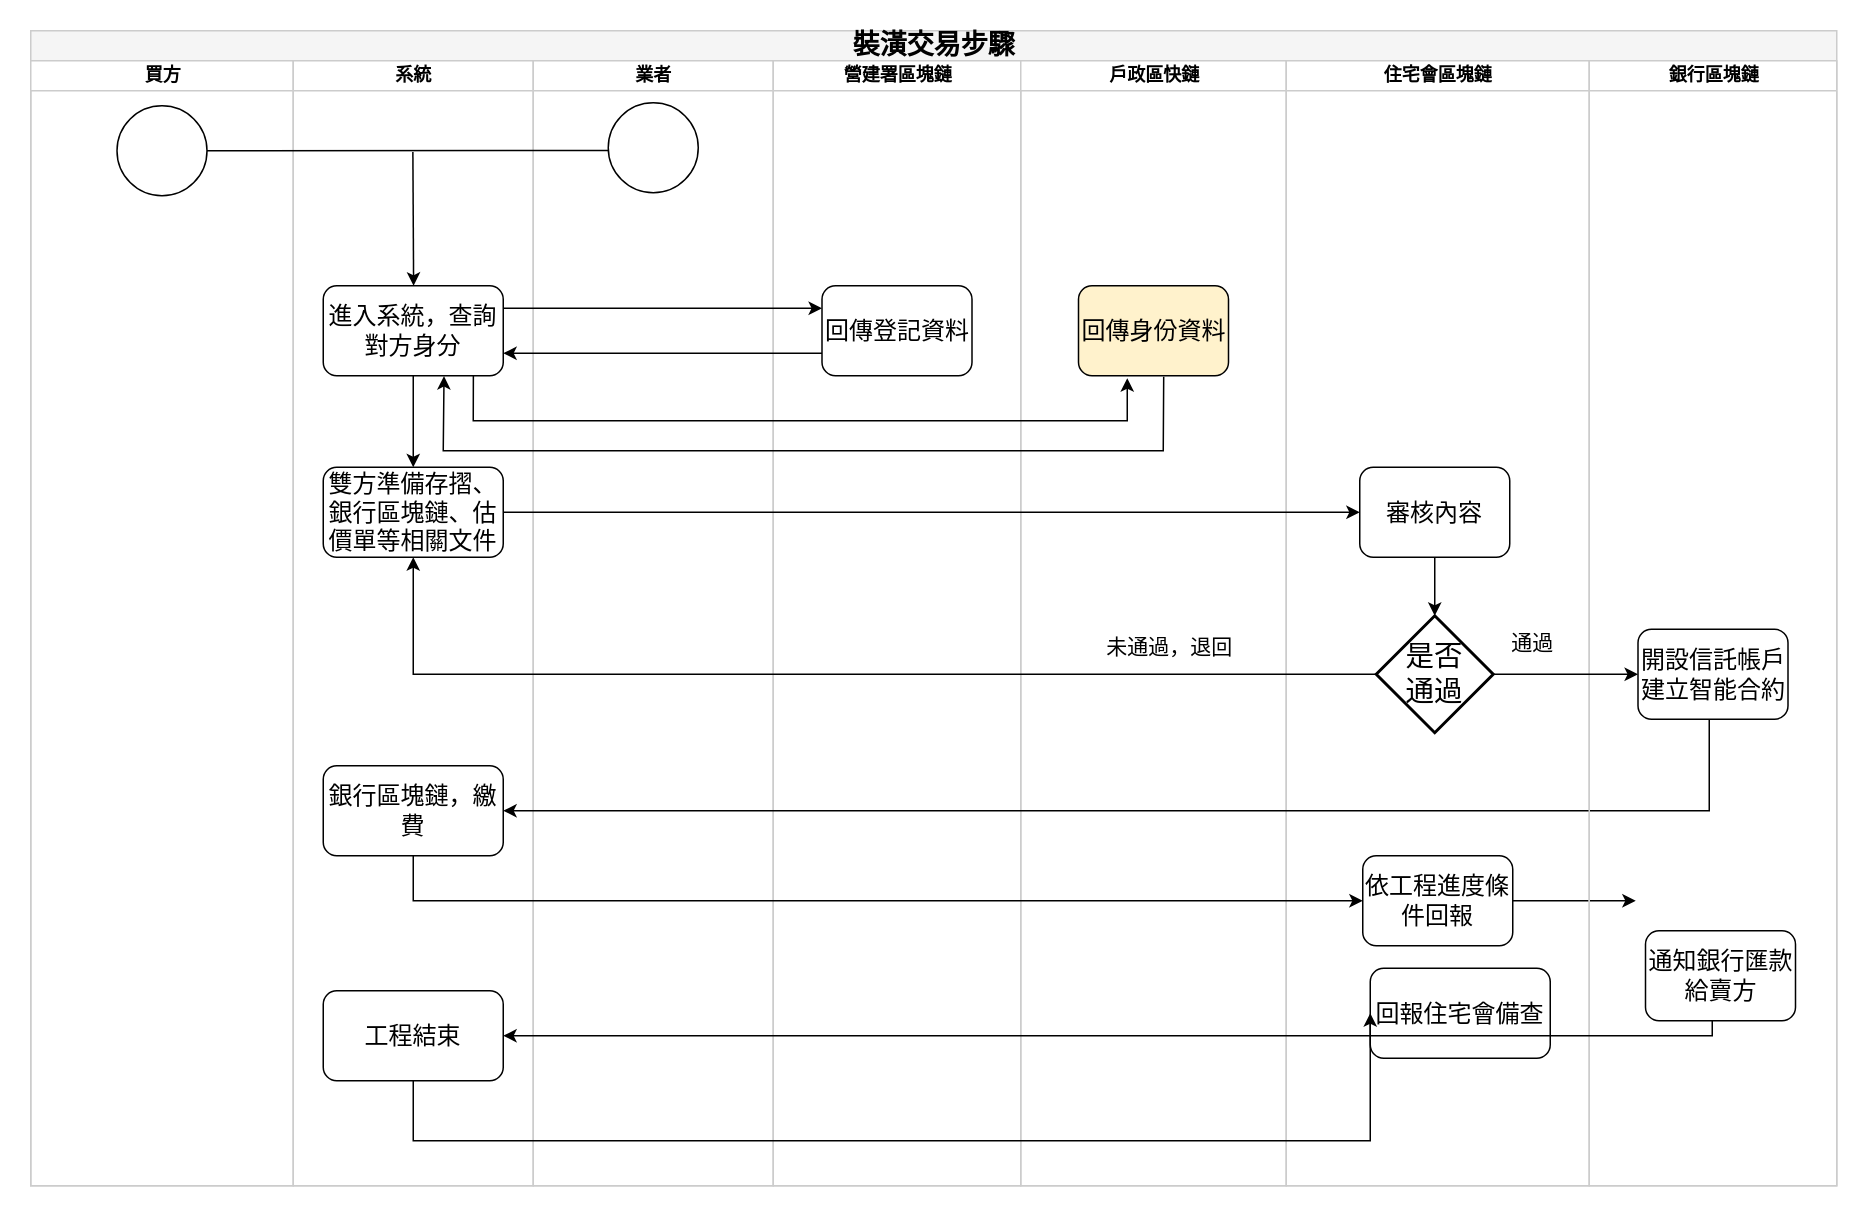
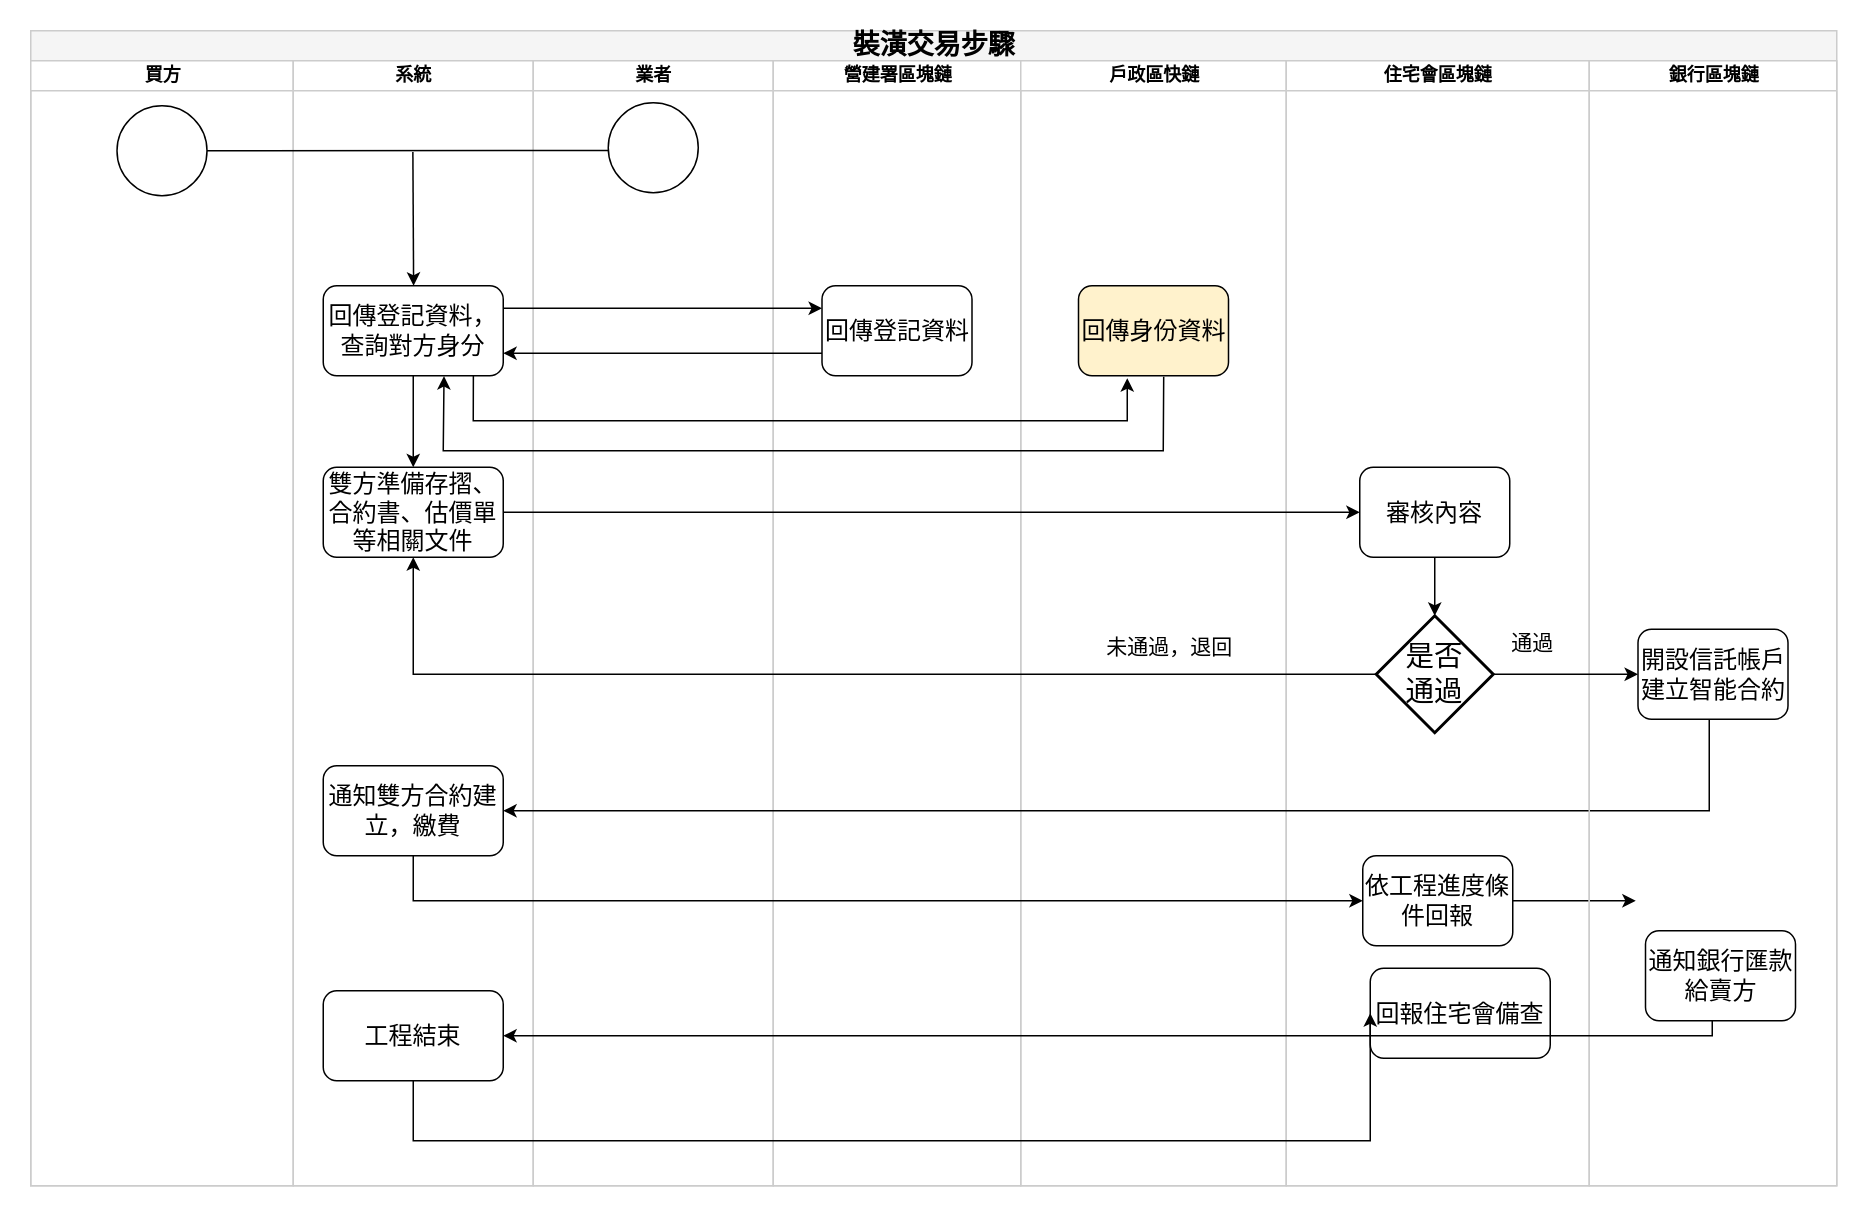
node "進入系統，查詢對方身分": label "進入系統，查詢對方身分" -> "回傳登記資料，查詢對方身分"
node "雙方準備存摺、銀行區塊鏈、估價單等相關文件": label "雙方準備存摺、銀行區塊鏈、估價單等相關文件" -> "雙方準備存摺、合約書、估價單等相關文件"
node "銀行區塊鏈，繳費": label "銀行區塊鏈，繳費" -> "通知雙方合約建立，繳費"
